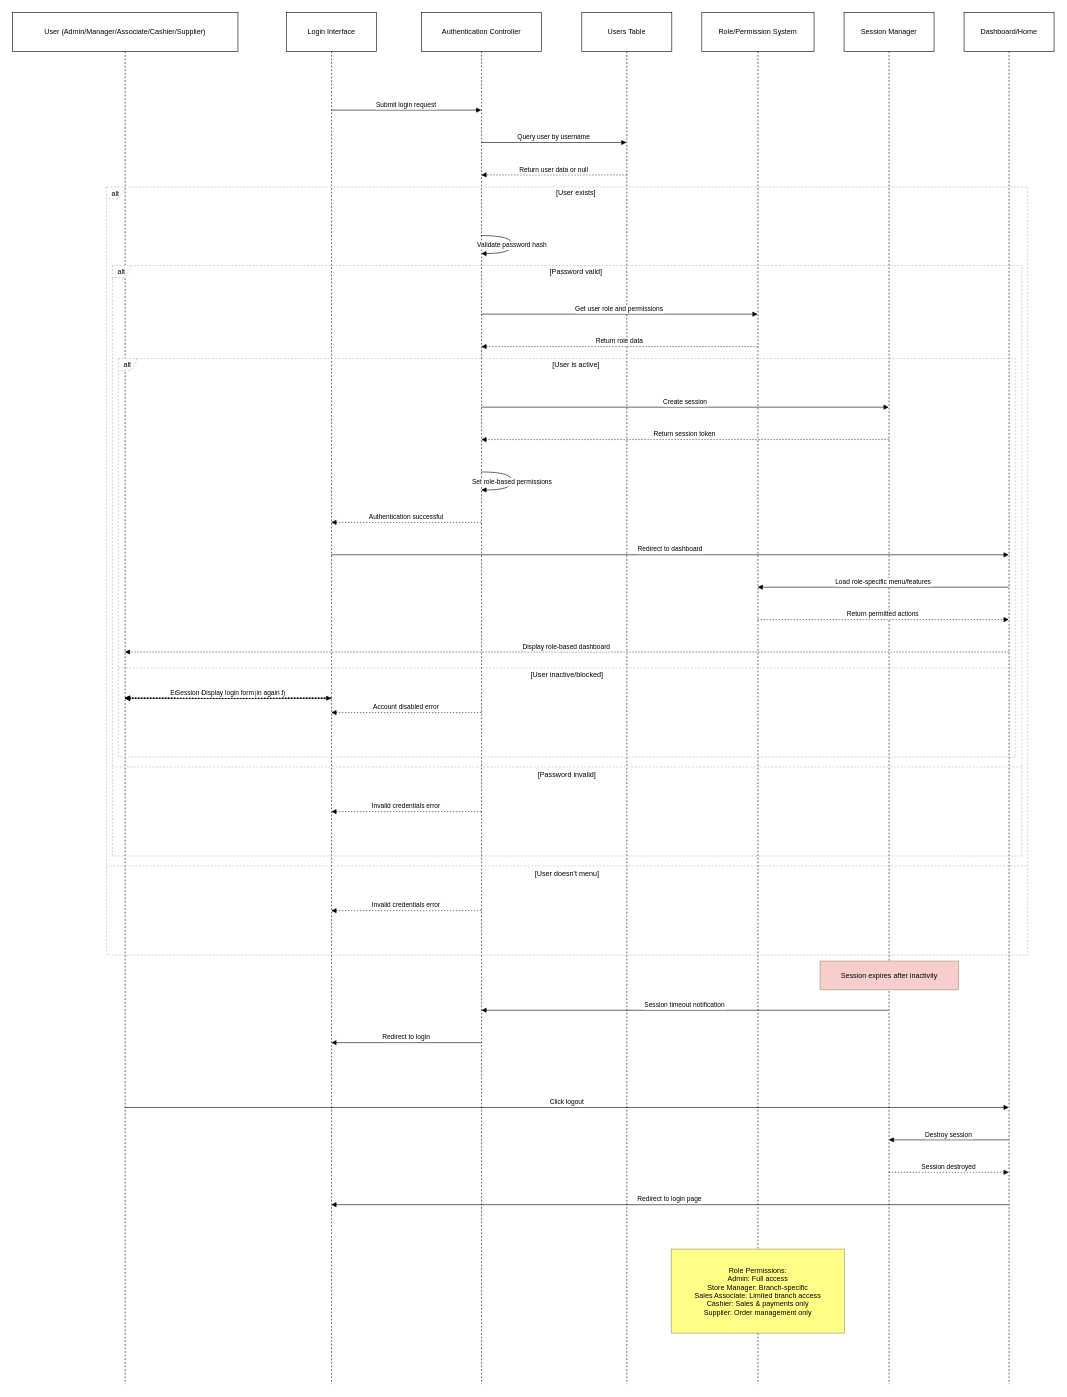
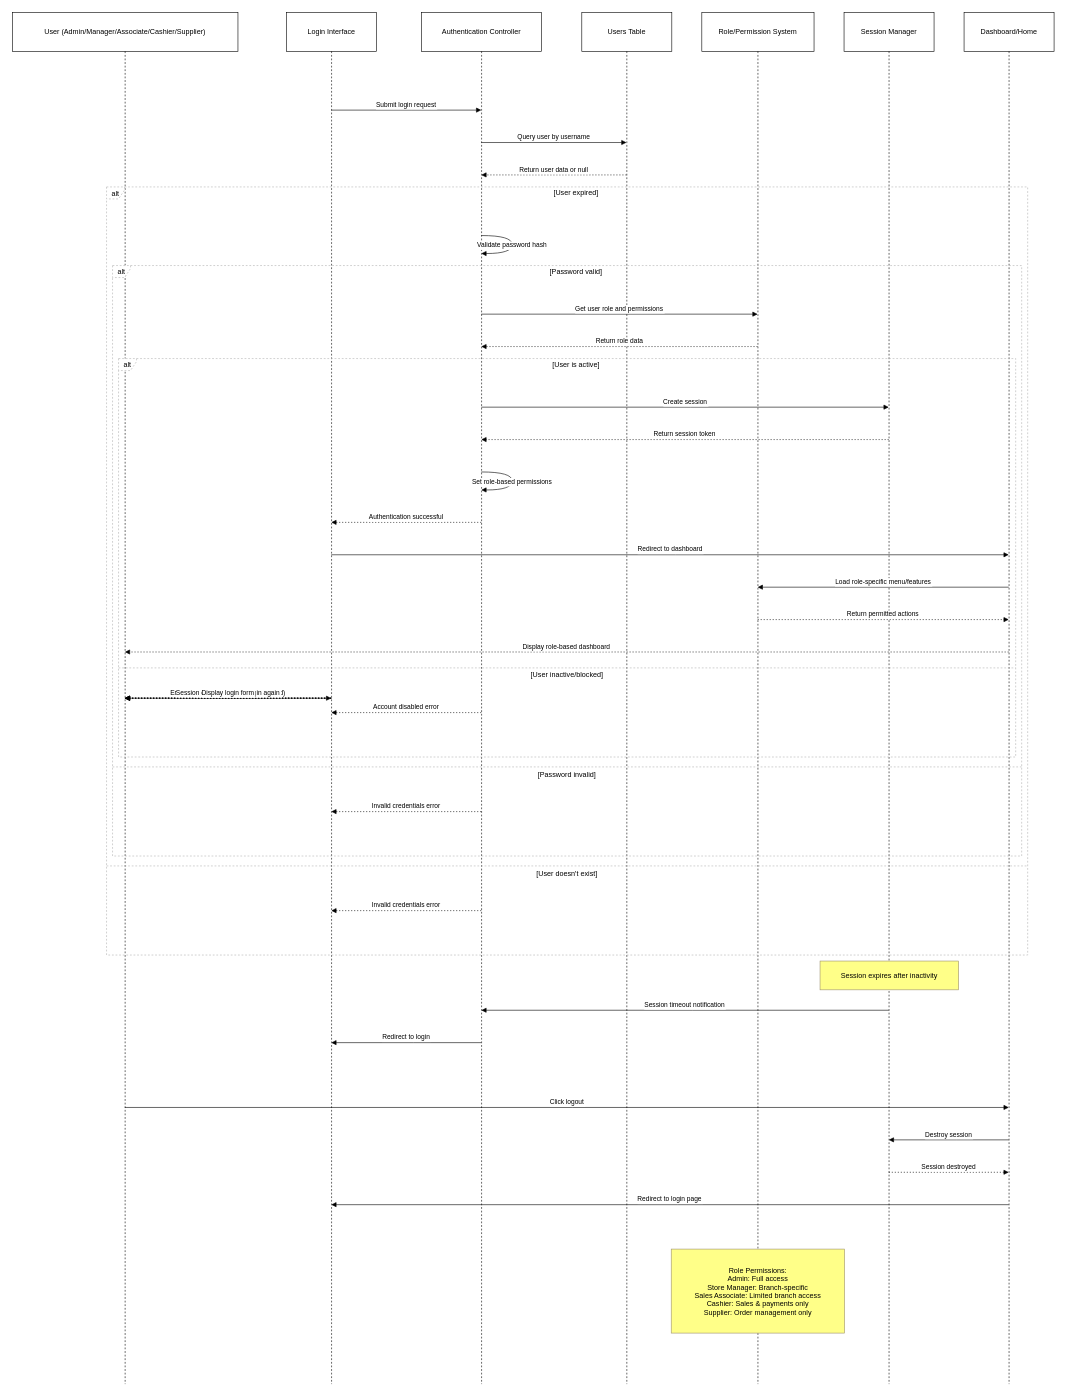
node "[User exists]": label "[User exists]" -> "[User expired]"
node "[User doesn't menu]": label "[User doesn't menu]" -> "[User doesn't exist]"
node "Session expires after inactivity": fillcolor #f8cecc -> #ffff88
